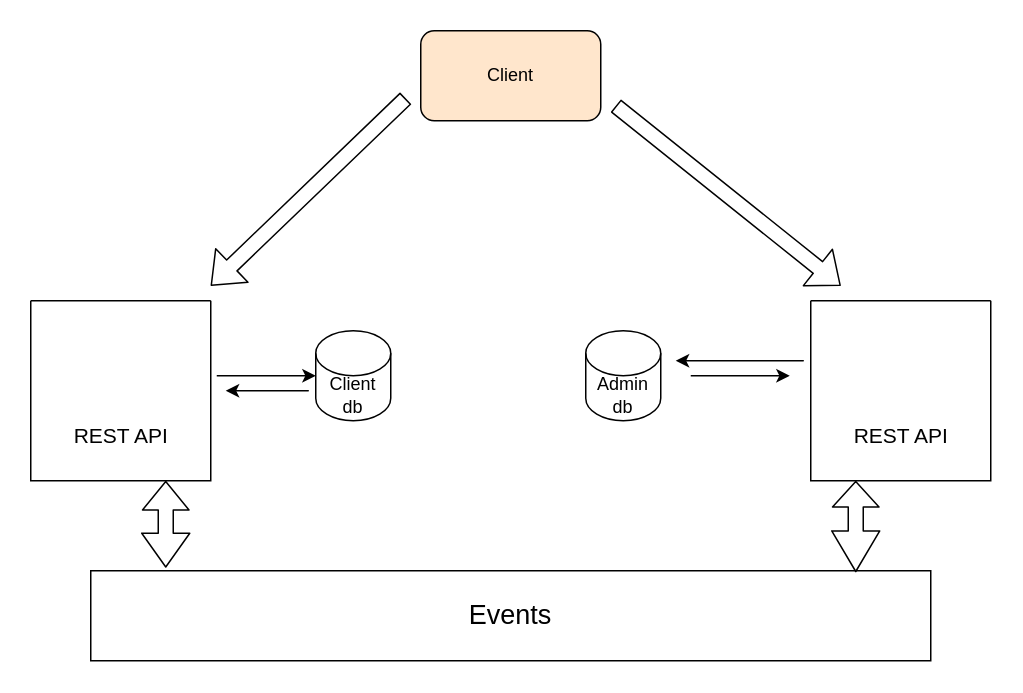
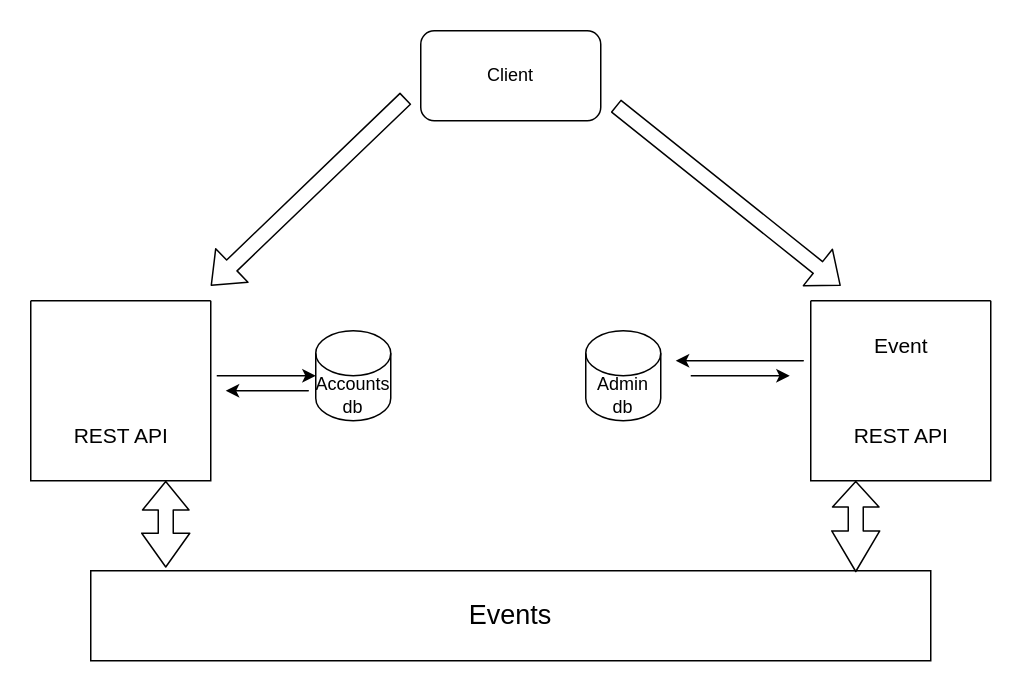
node "Client": fillcolor #ffe6cc -> #ffffff
node "Event": added
node "Client db": label "Client db" -> "Accounts db"
